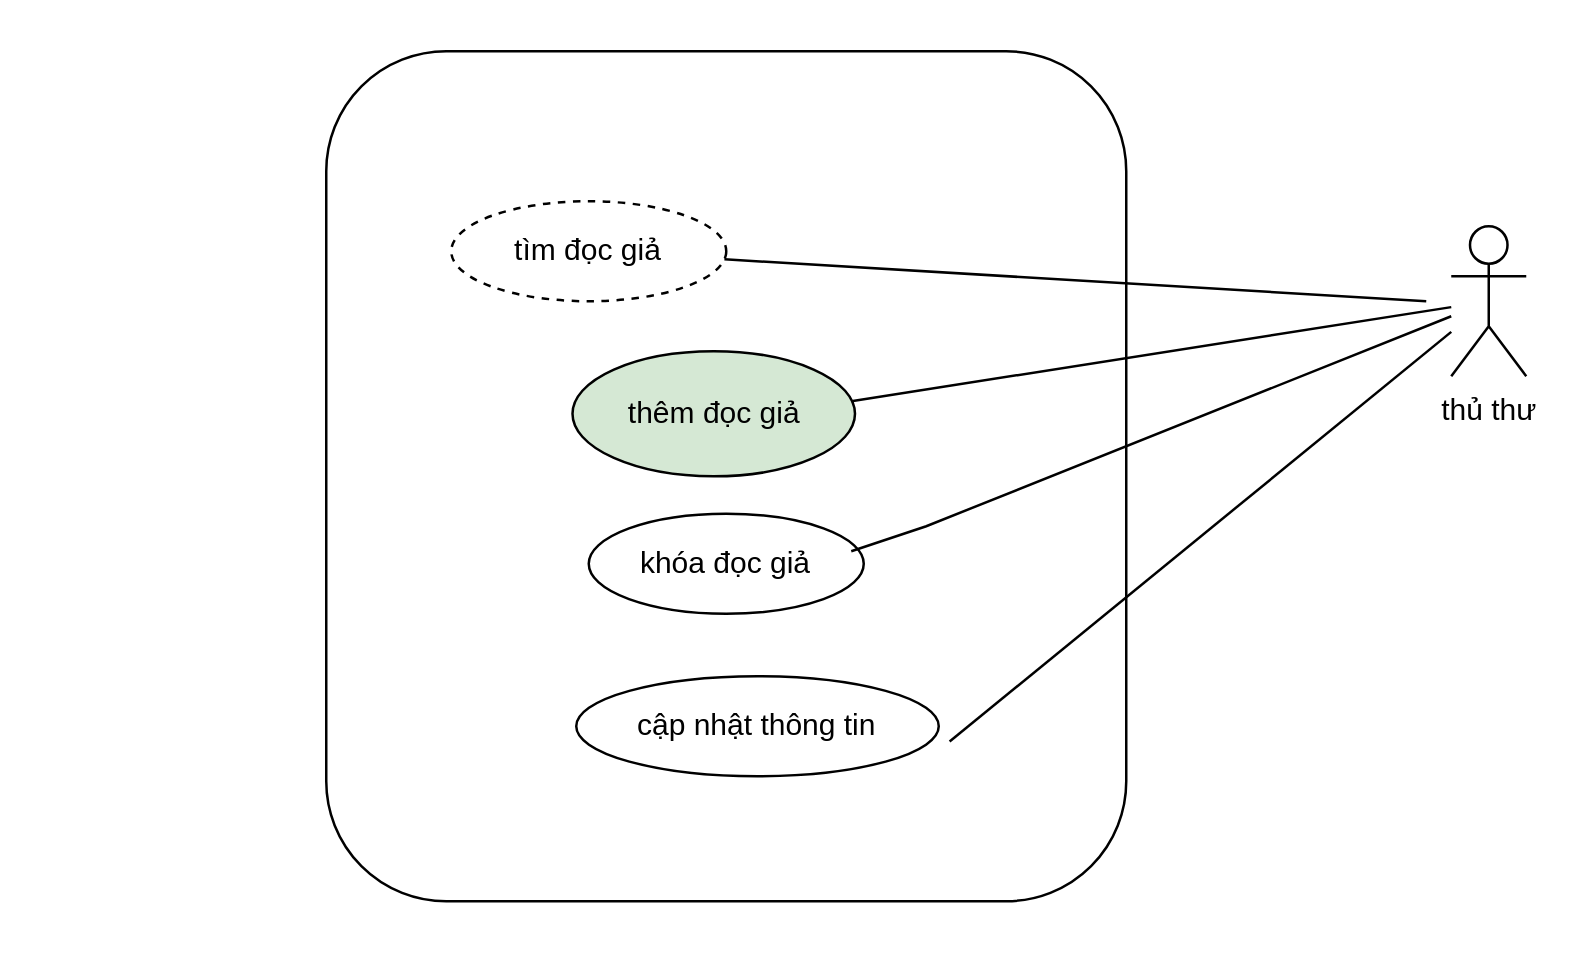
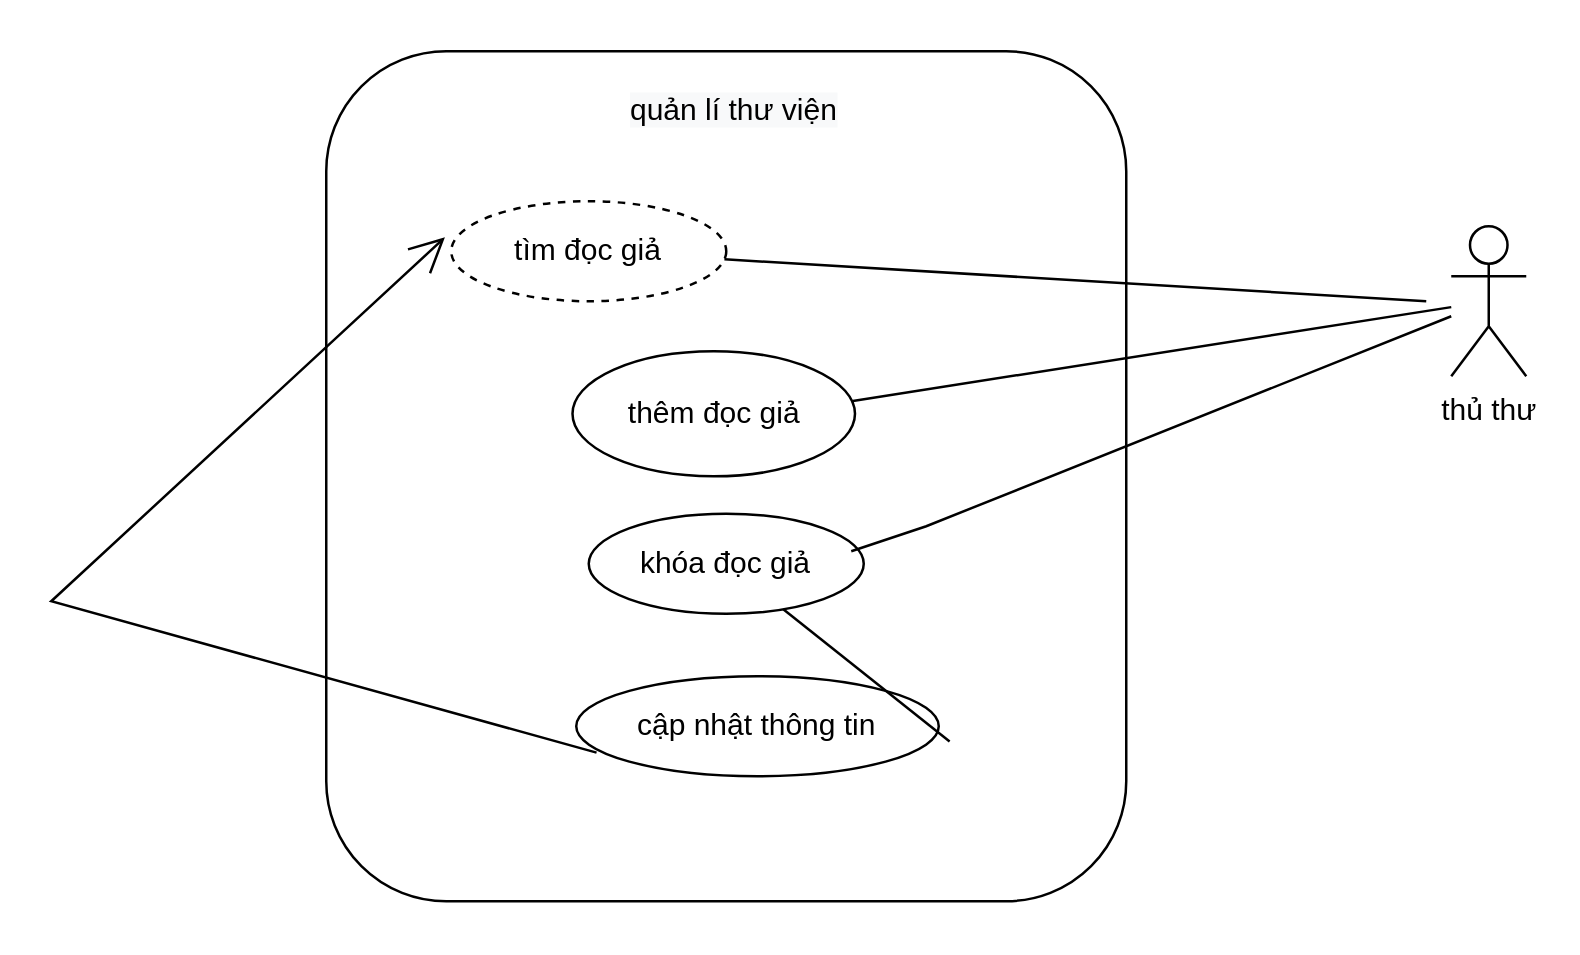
node "quản lí thư viện": added
node "thêm đọc giả": fillcolor #d5e8d4 -> #ffffff
edge "thủ thư" -- "cập nhật thông tin": now "khóa đọc giả" -- "cập nhật thông tin"
edge "cập nhật thông tin" -> "tìm đọc giả": added
